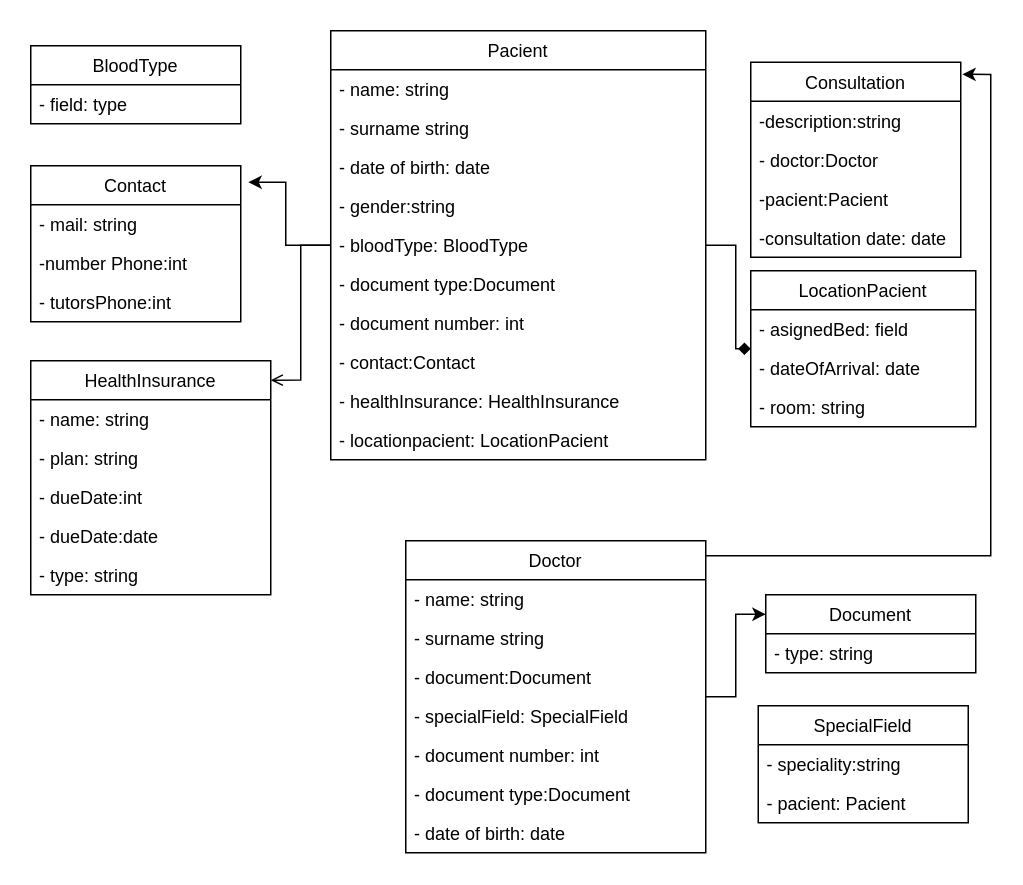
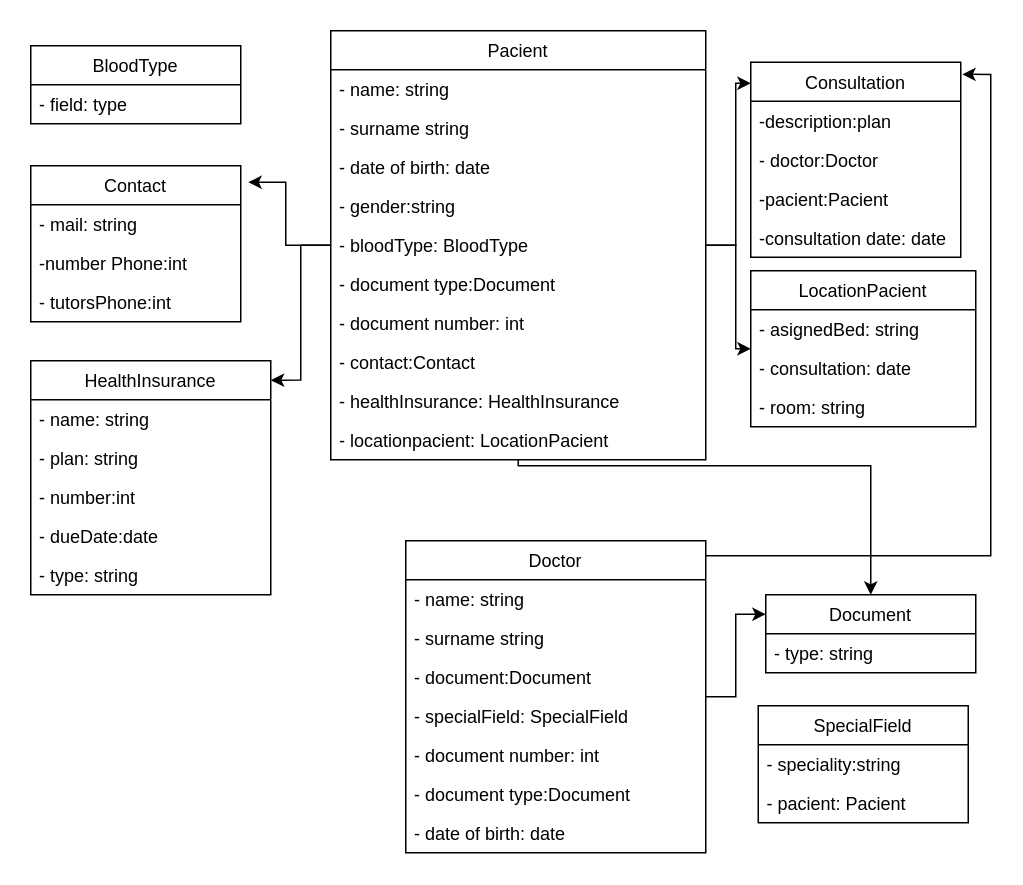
node "-description:string": label "-description:string" -> "-description:plan"
edge "Pacient" -> "Consultation": added
node "- asignedBed: field": label "- asignedBed: field" -> "- asignedBed: string"
edge "Pacient" -> "LocationPacient": arrowhead diamond -> classic
node "- dateOfArrival: date": label "- dateOfArrival: date" -> "- consultation: date"
edge "Pacient" -> "HealthInsurance": arrowhead open -> classic
edge "Pacient" -> "Document": added
node "- dueDate:int": label "- dueDate:int" -> "- number:int"
